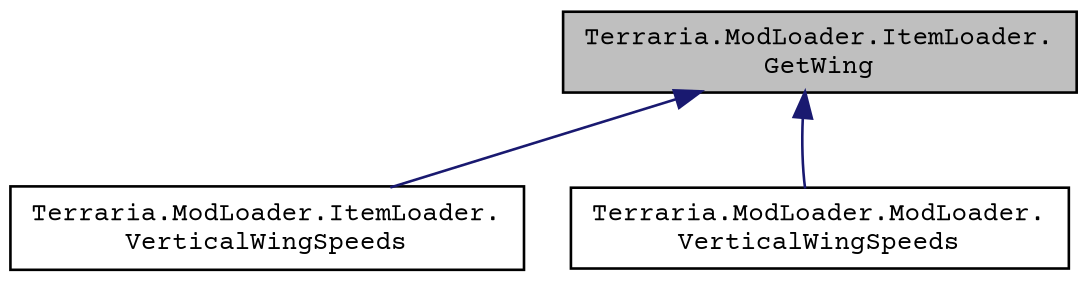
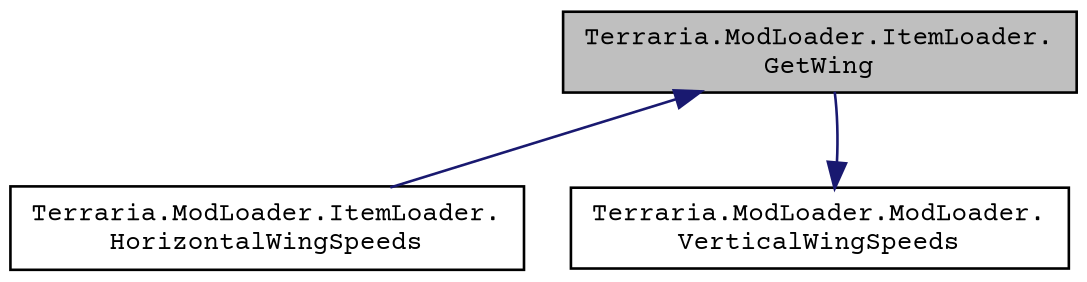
edge "Terraria.ModLoader.ModLoader. VerticalWingSpeeds" -> "Terraria.ModLoader.ItemLoader. GetWing": reversed
node "Terraria.ModLoader.ItemLoader. VerticalWingSpeeds": label "Terraria.ModLoader.ItemLoader. VerticalWingSpeeds" -> "Terraria.ModLoader.ItemLoader. HorizontalWingSpeeds"
